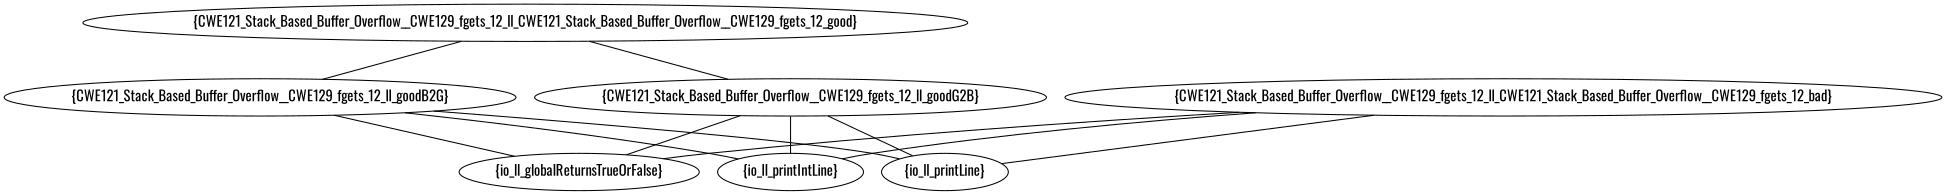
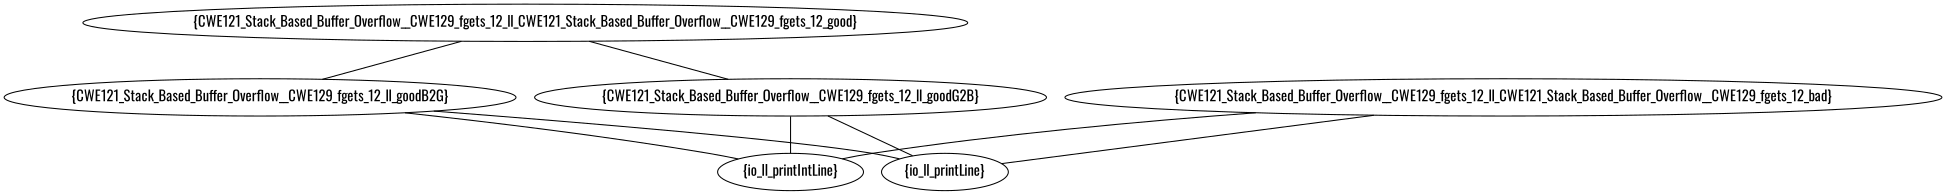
node "{io_ll_globalReturnsTrueOrFalse}": removed
